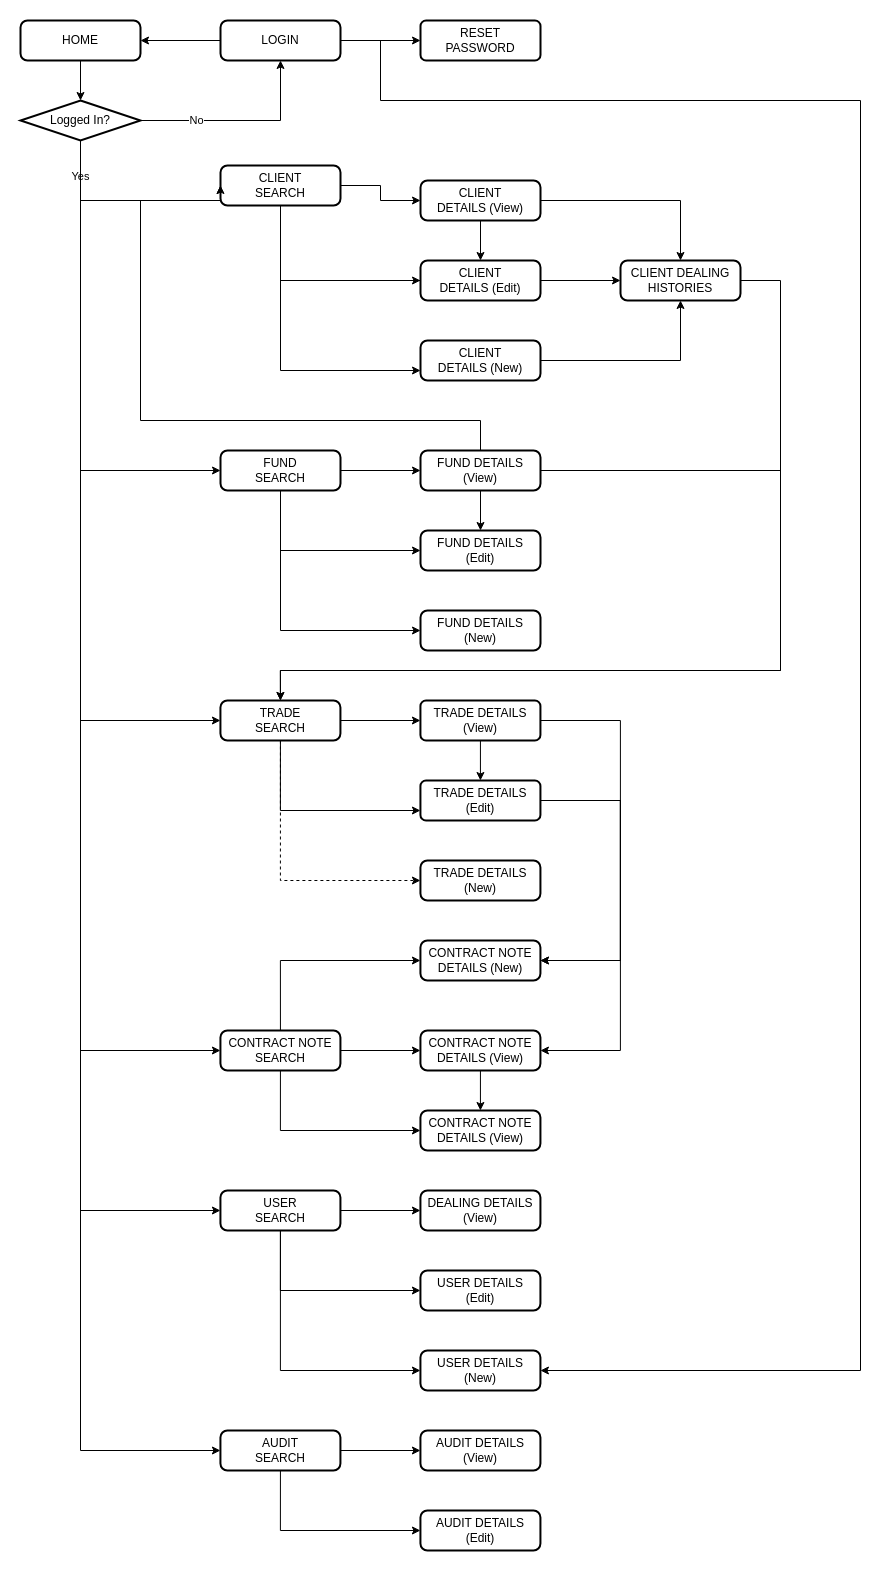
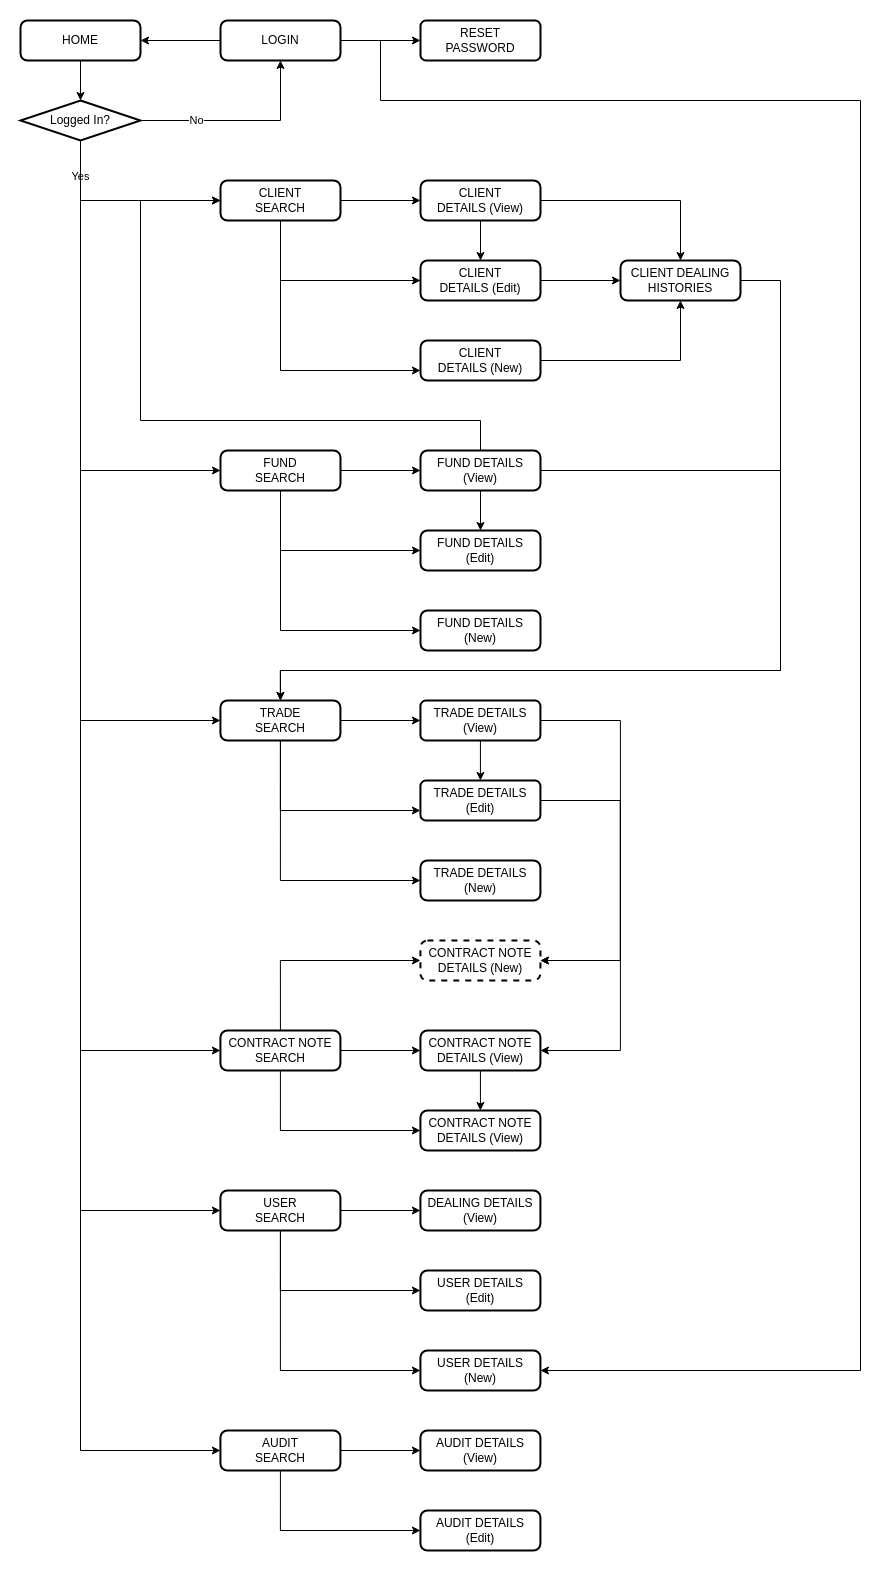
node "CLIENT SEARCH": moved (281, 186) -> (281, 201)
edge "TRADE SEARCH" -> "TRADE DETAILS (New)": style dashed -> solid
node "CONTRACT NOTE DETAILS (New)": style solid -> dashed
